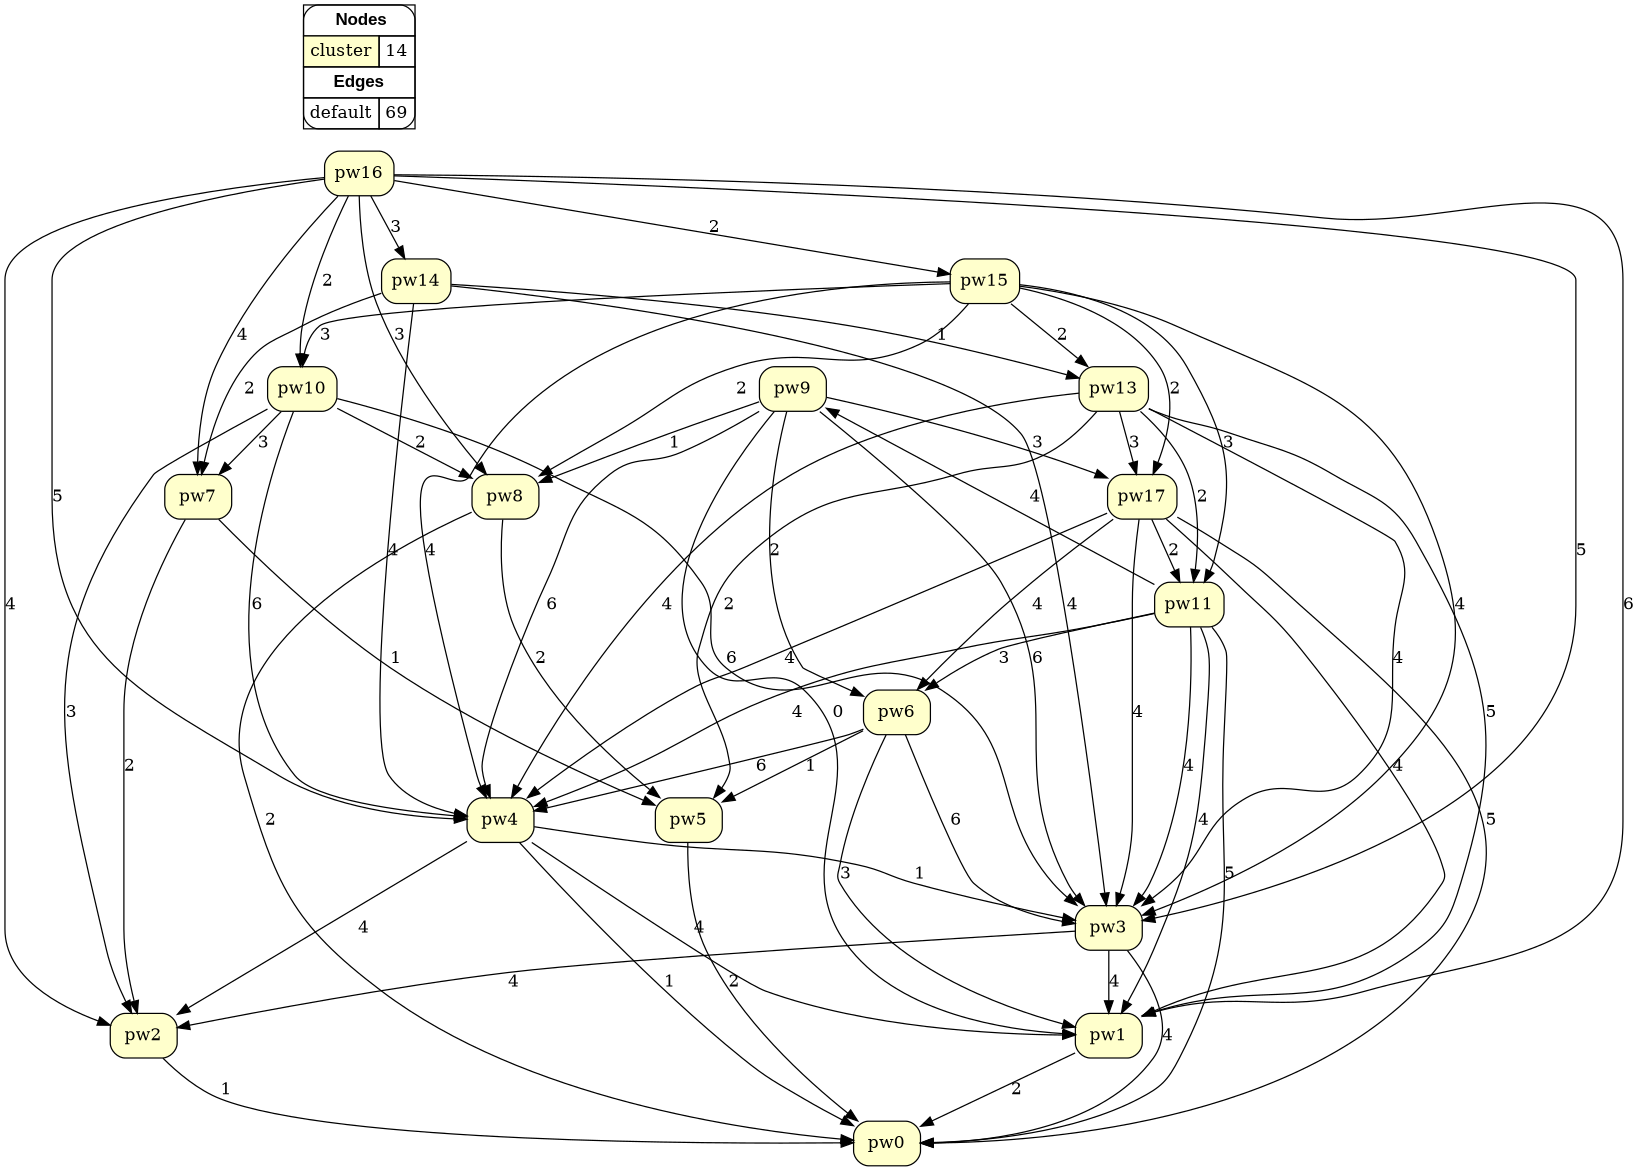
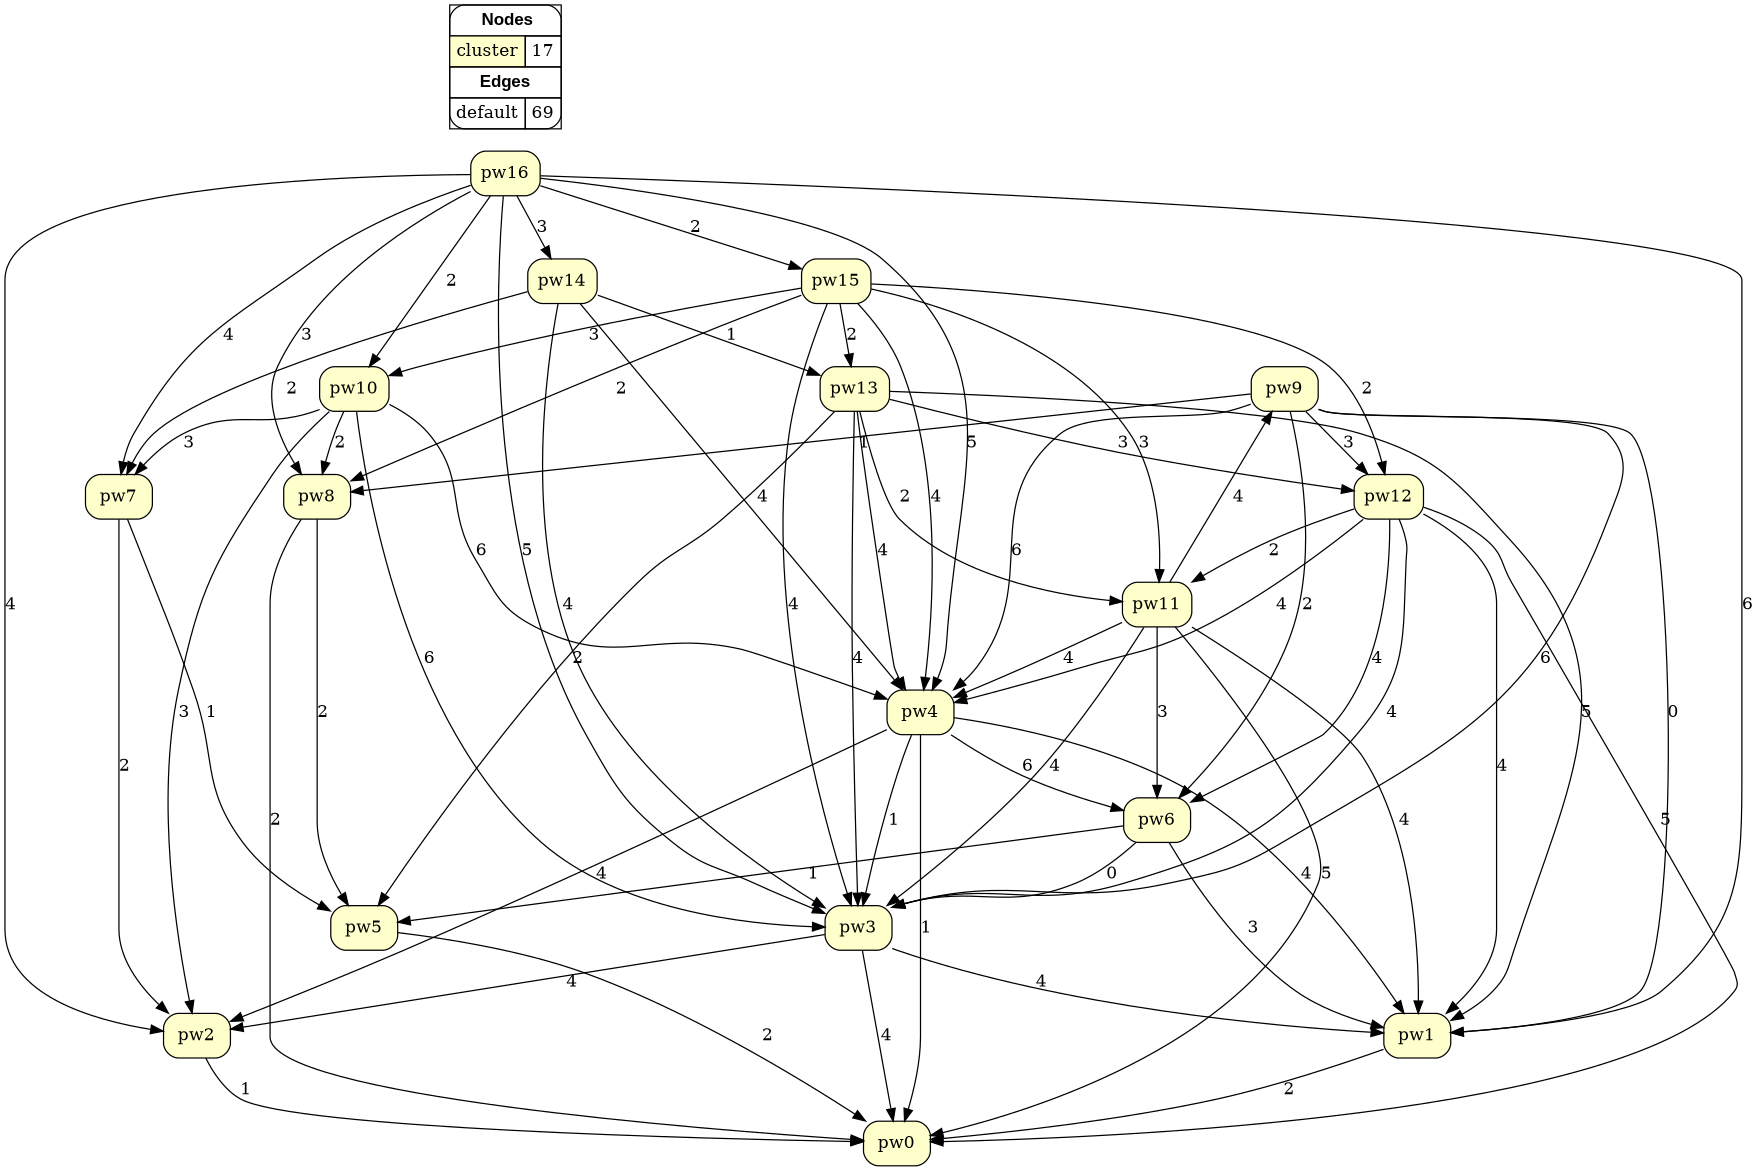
node "Nodes": text "14" -> "17"
node "pw17": label "pw17" -> "pw12"
edge "pw6" -> "pw4": reversed
edge "pw6" -> "pw3": label "6" -> "0"
